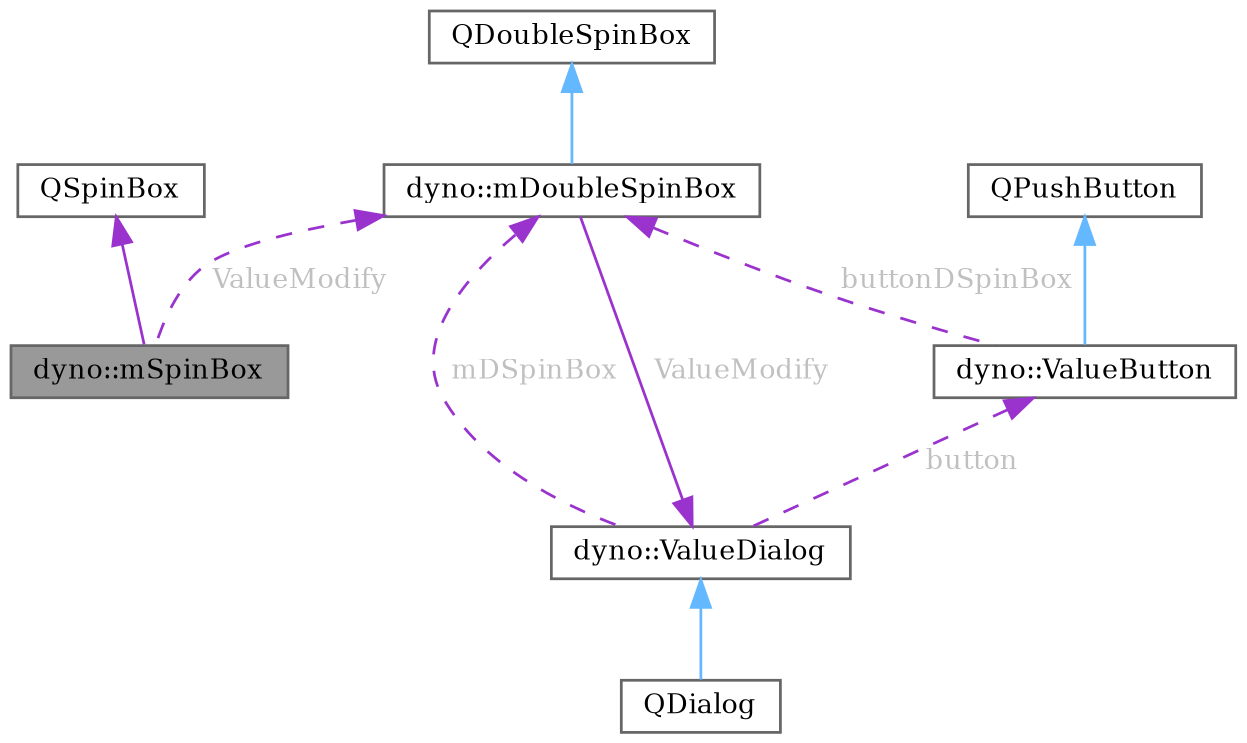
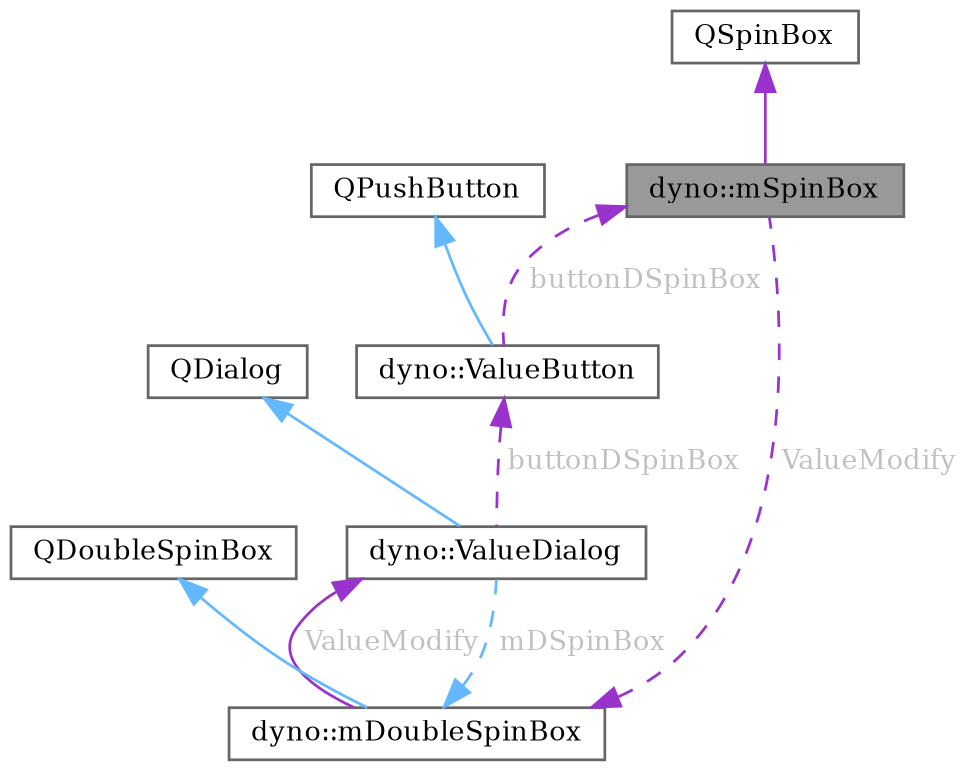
edge "dyno::ValueButton" -> "dyno::mDoubleSpinBox": now "dyno::ValueButton" -> "dyno::mSpinBox"
edge "dyno::ValueDialog" -> "dyno::mDoubleSpinBox": color darkorchid3 -> steelblue1
edge "dyno::ValueDialog" -> "dyno::ValueButton": label " button" -> " buttonDSpinBox"
edge "QDialog" -> "dyno::ValueDialog": reversed
